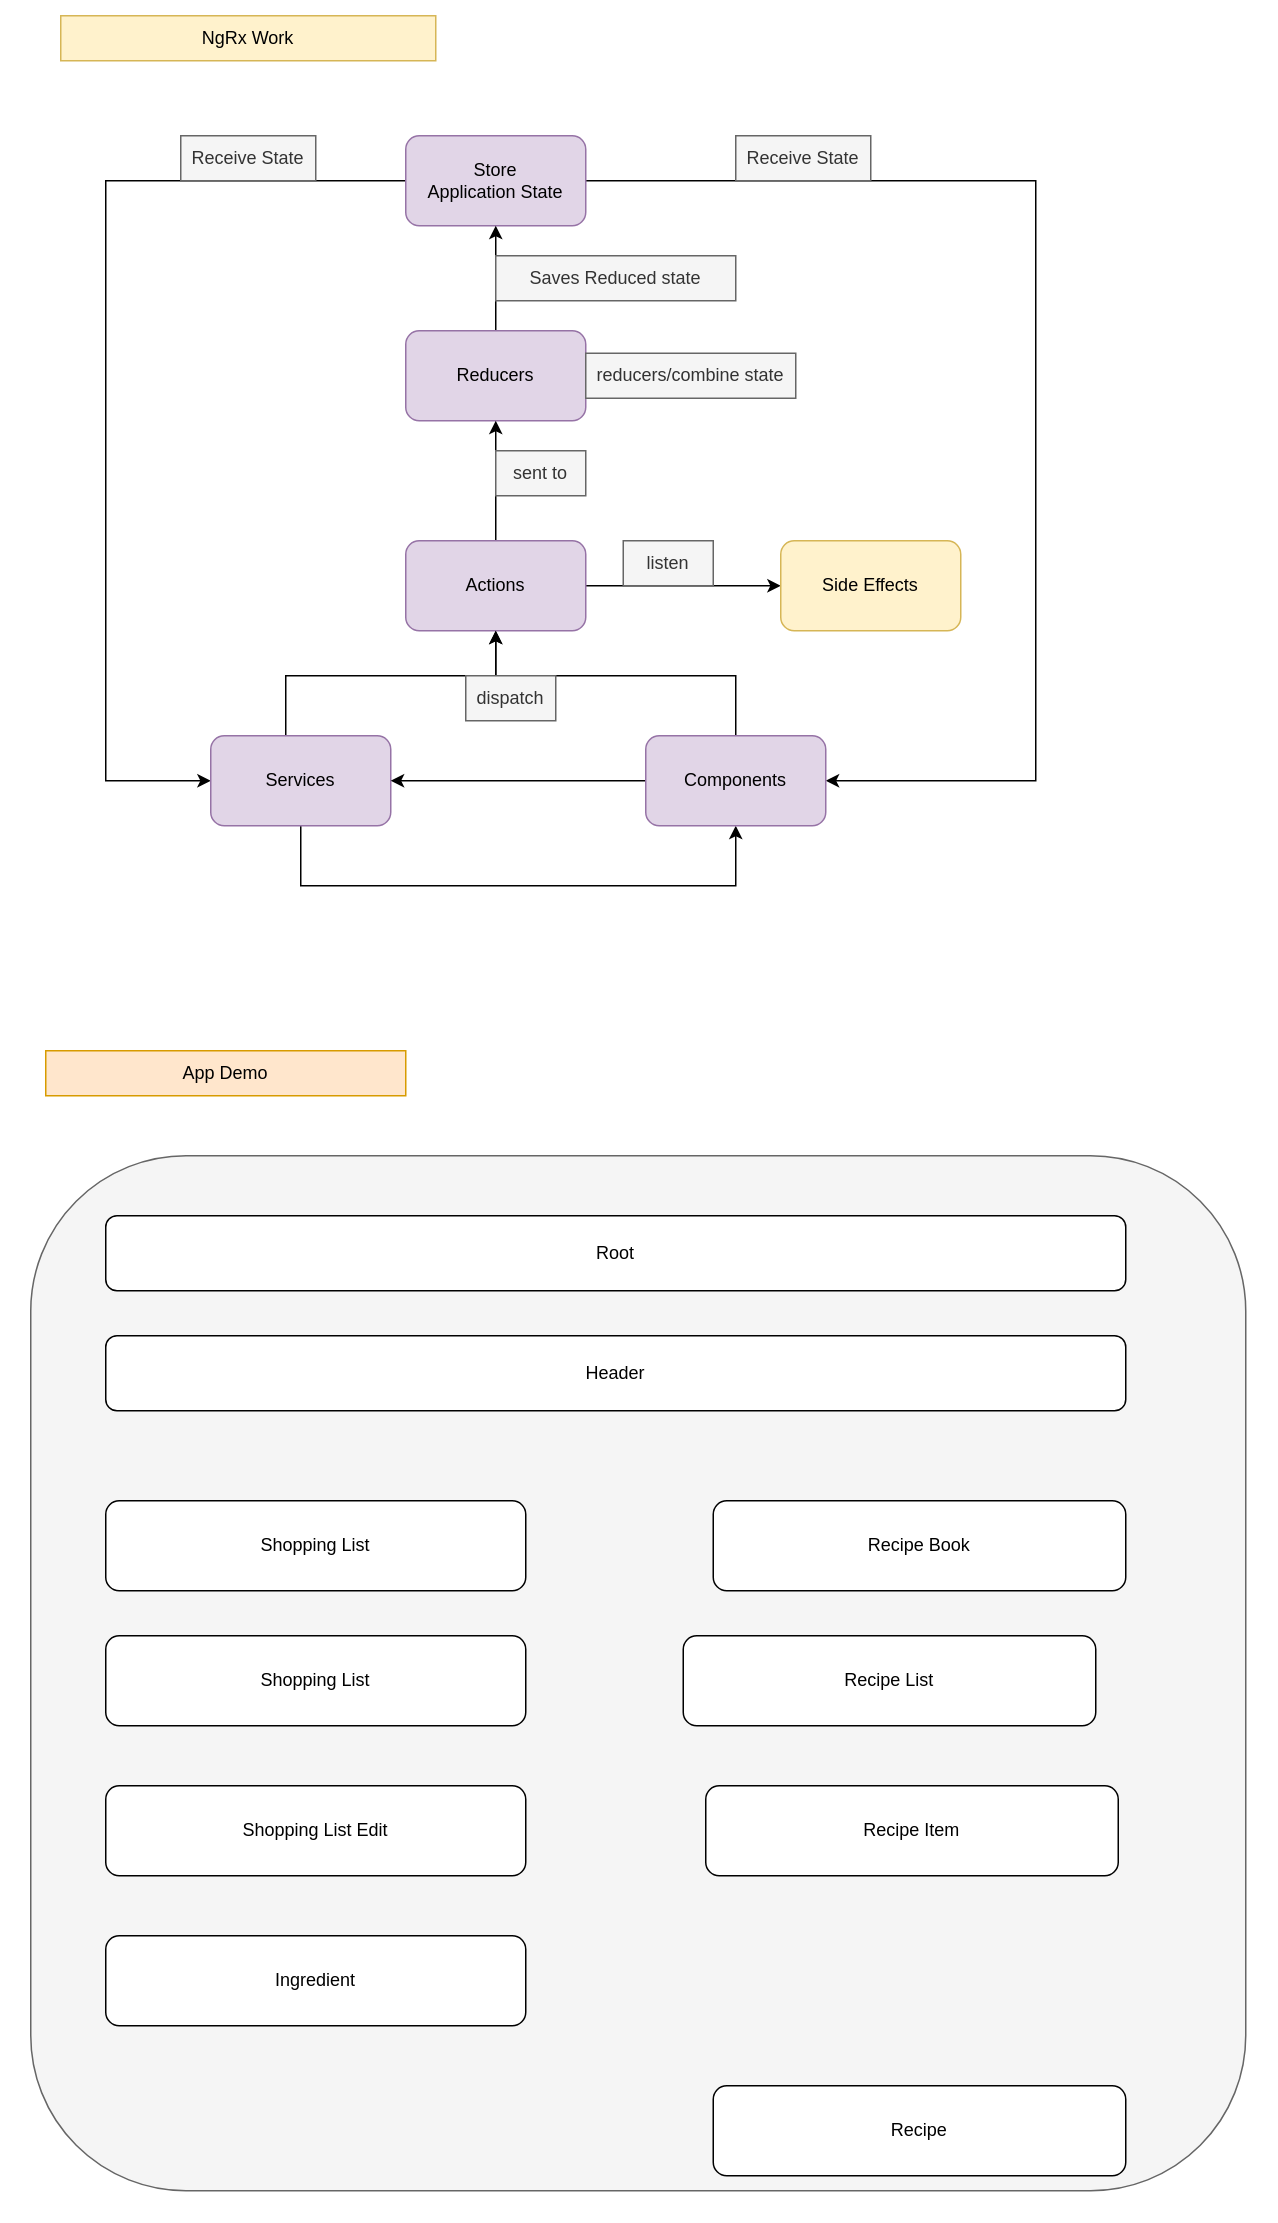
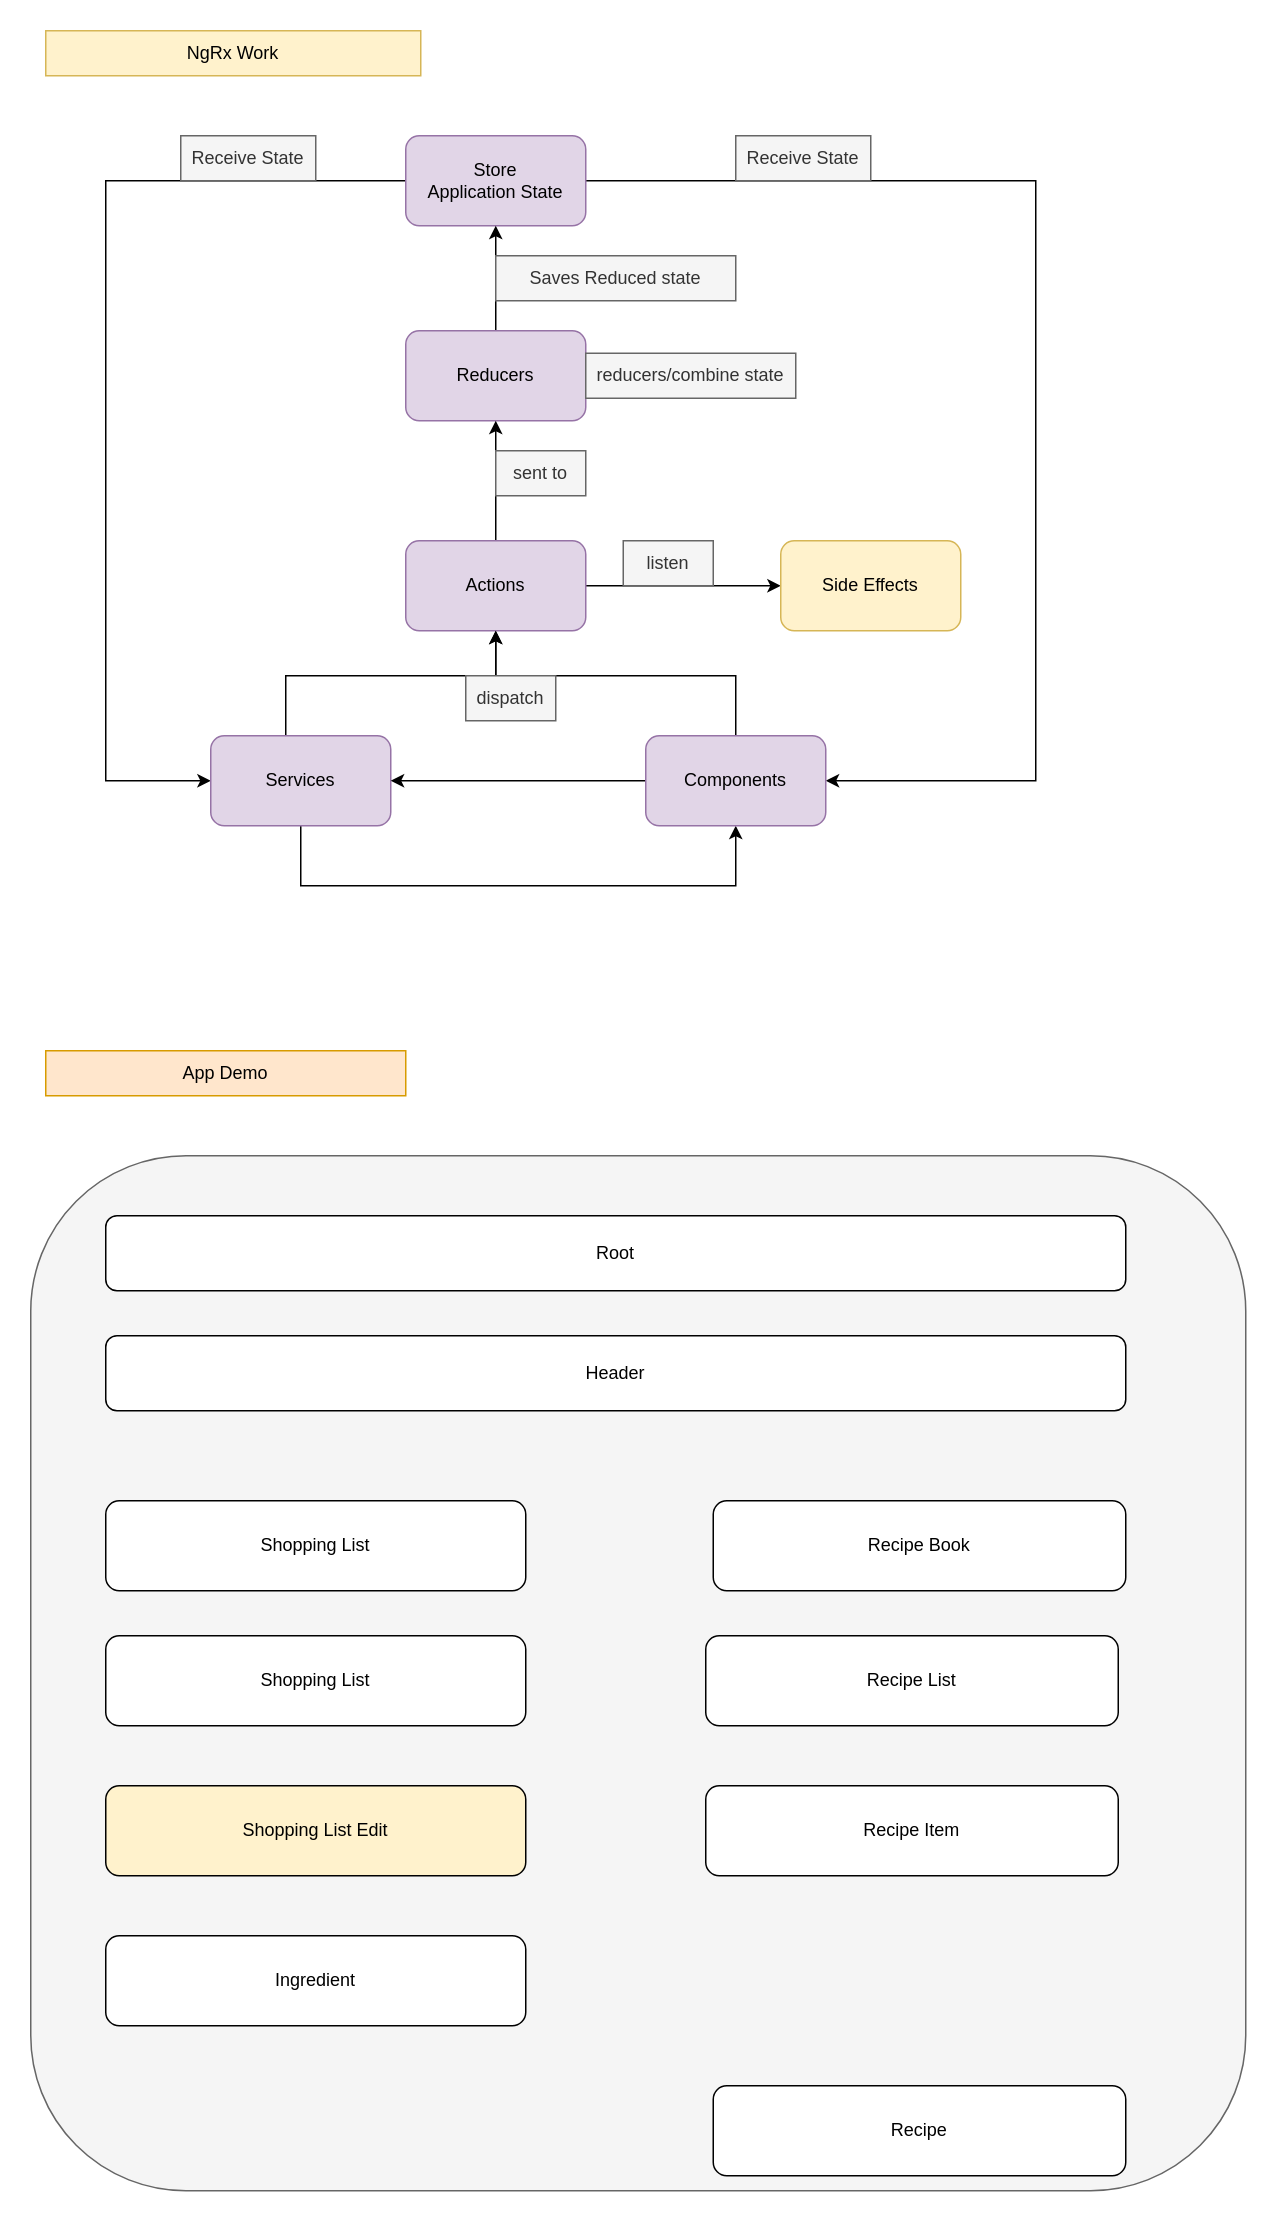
node "NgRx Work": moved (248, 38) -> (233, 53)
node "Recipe List": moved (890, 1681) -> (912, 1681)
node "Shopping List Edit": fillcolor #ffffff -> #fff2cc
